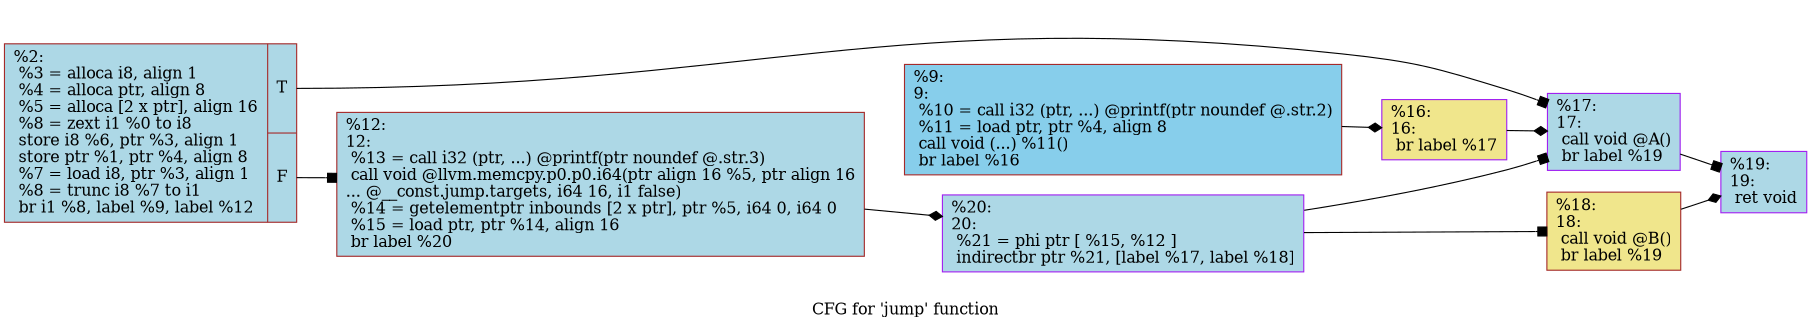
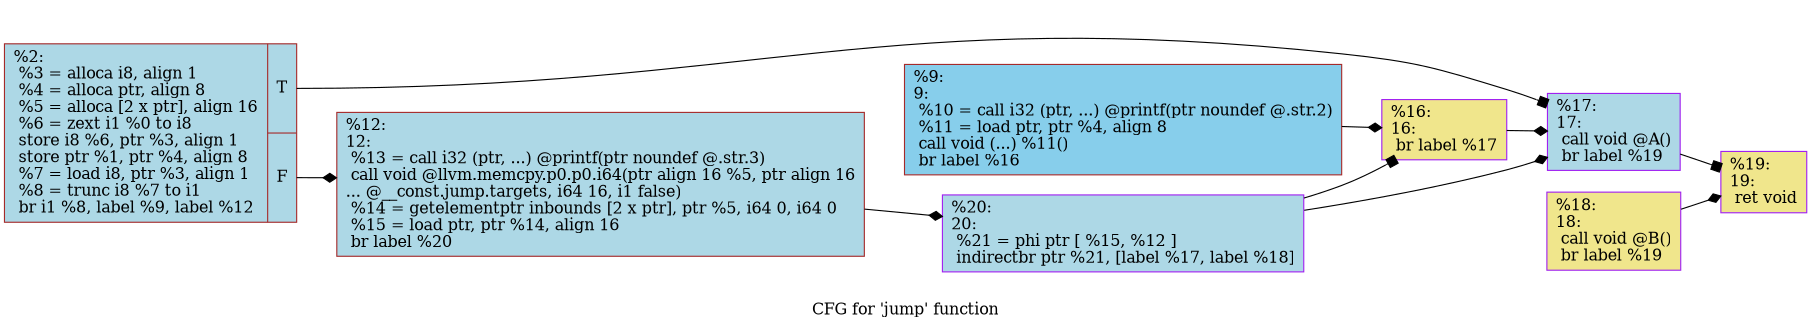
node "%2:": text "%8 = zext i1 %0 to i8" -> "%6 = zext i1 %0 to i8"
edge "%2:" -> "%12:": arrowhead box -> diamond
node "%19:": fillcolor lightblue -> khaki
edge "%20:" -> "%17:": arrowhead box -> diamond
node "%18:": color brown -> purple
edge "%20:" -> "%18:": now "%20:" -> "%16:"
